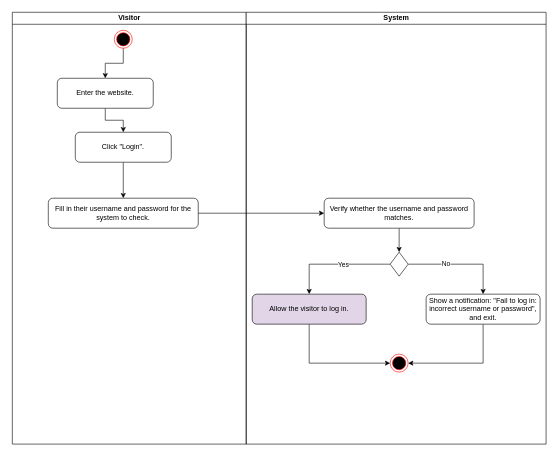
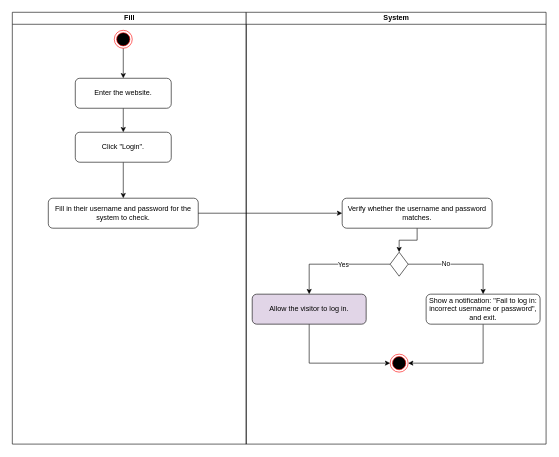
node "Visitor": label "Visitor" -> "Fill"
node "Enter the website.": moved (105, 93) -> (123, 93)
node "Verify whether the username and password matches.": moved (399, 213) -> (417, 213)
